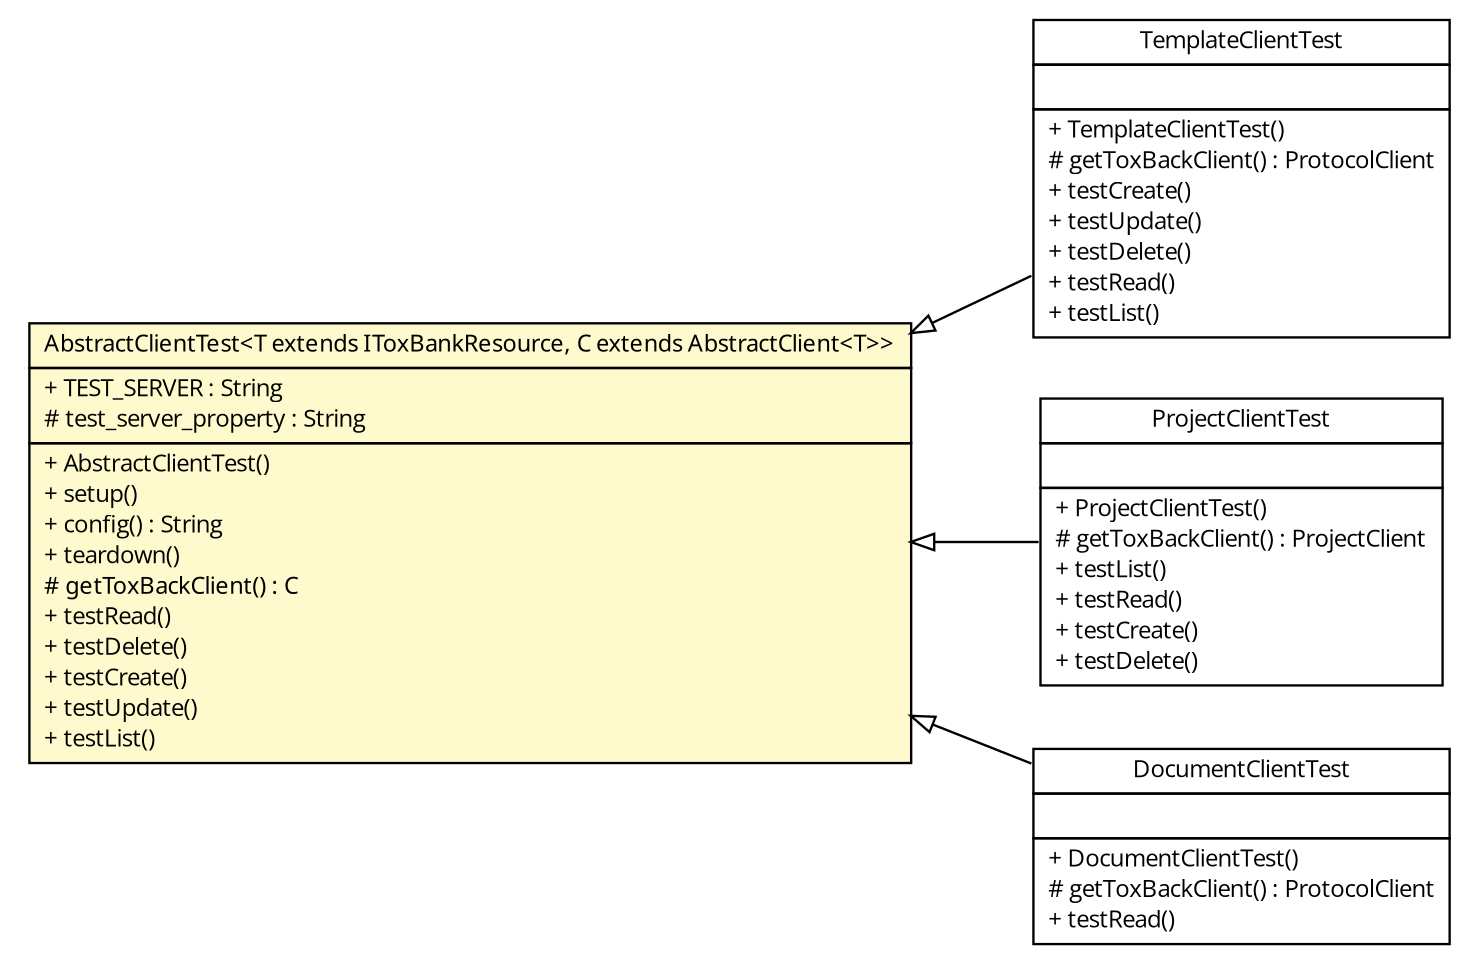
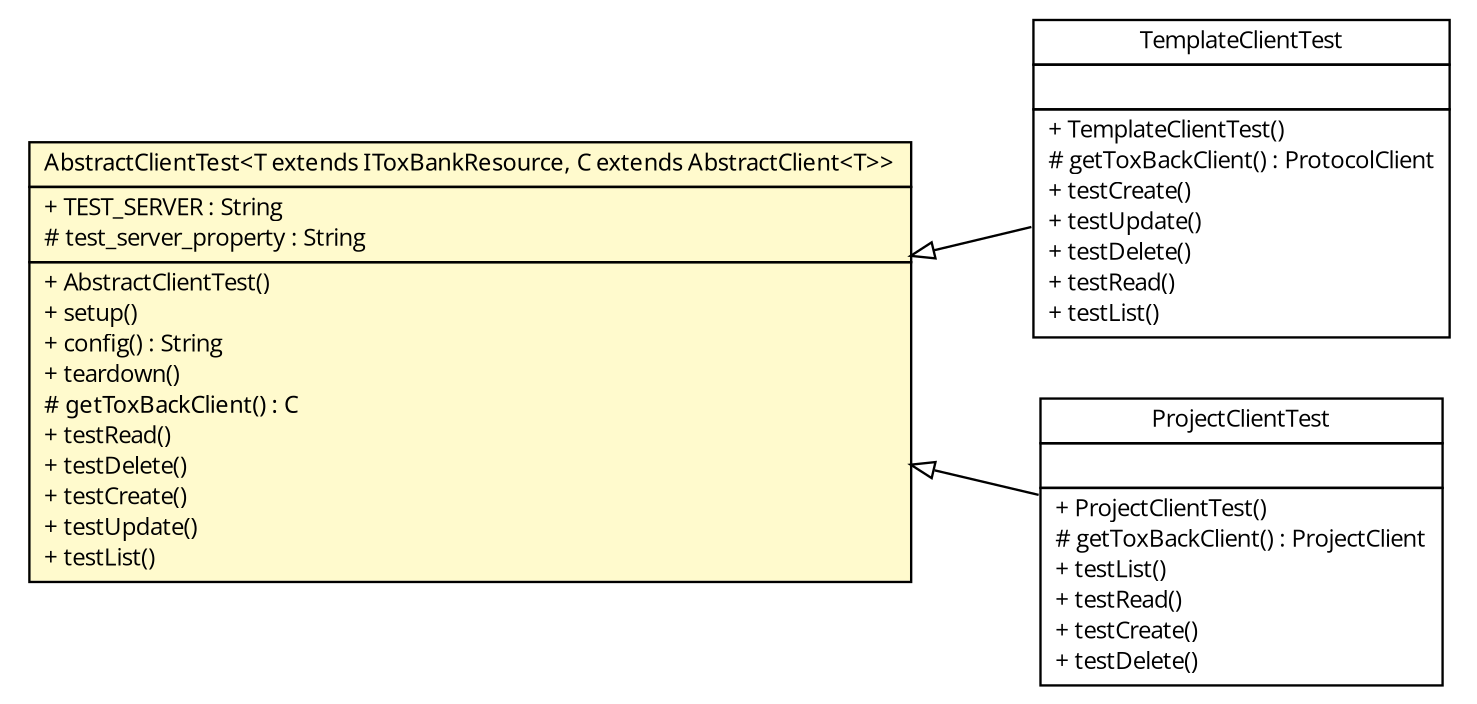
node "DocumentClientTest": removed
